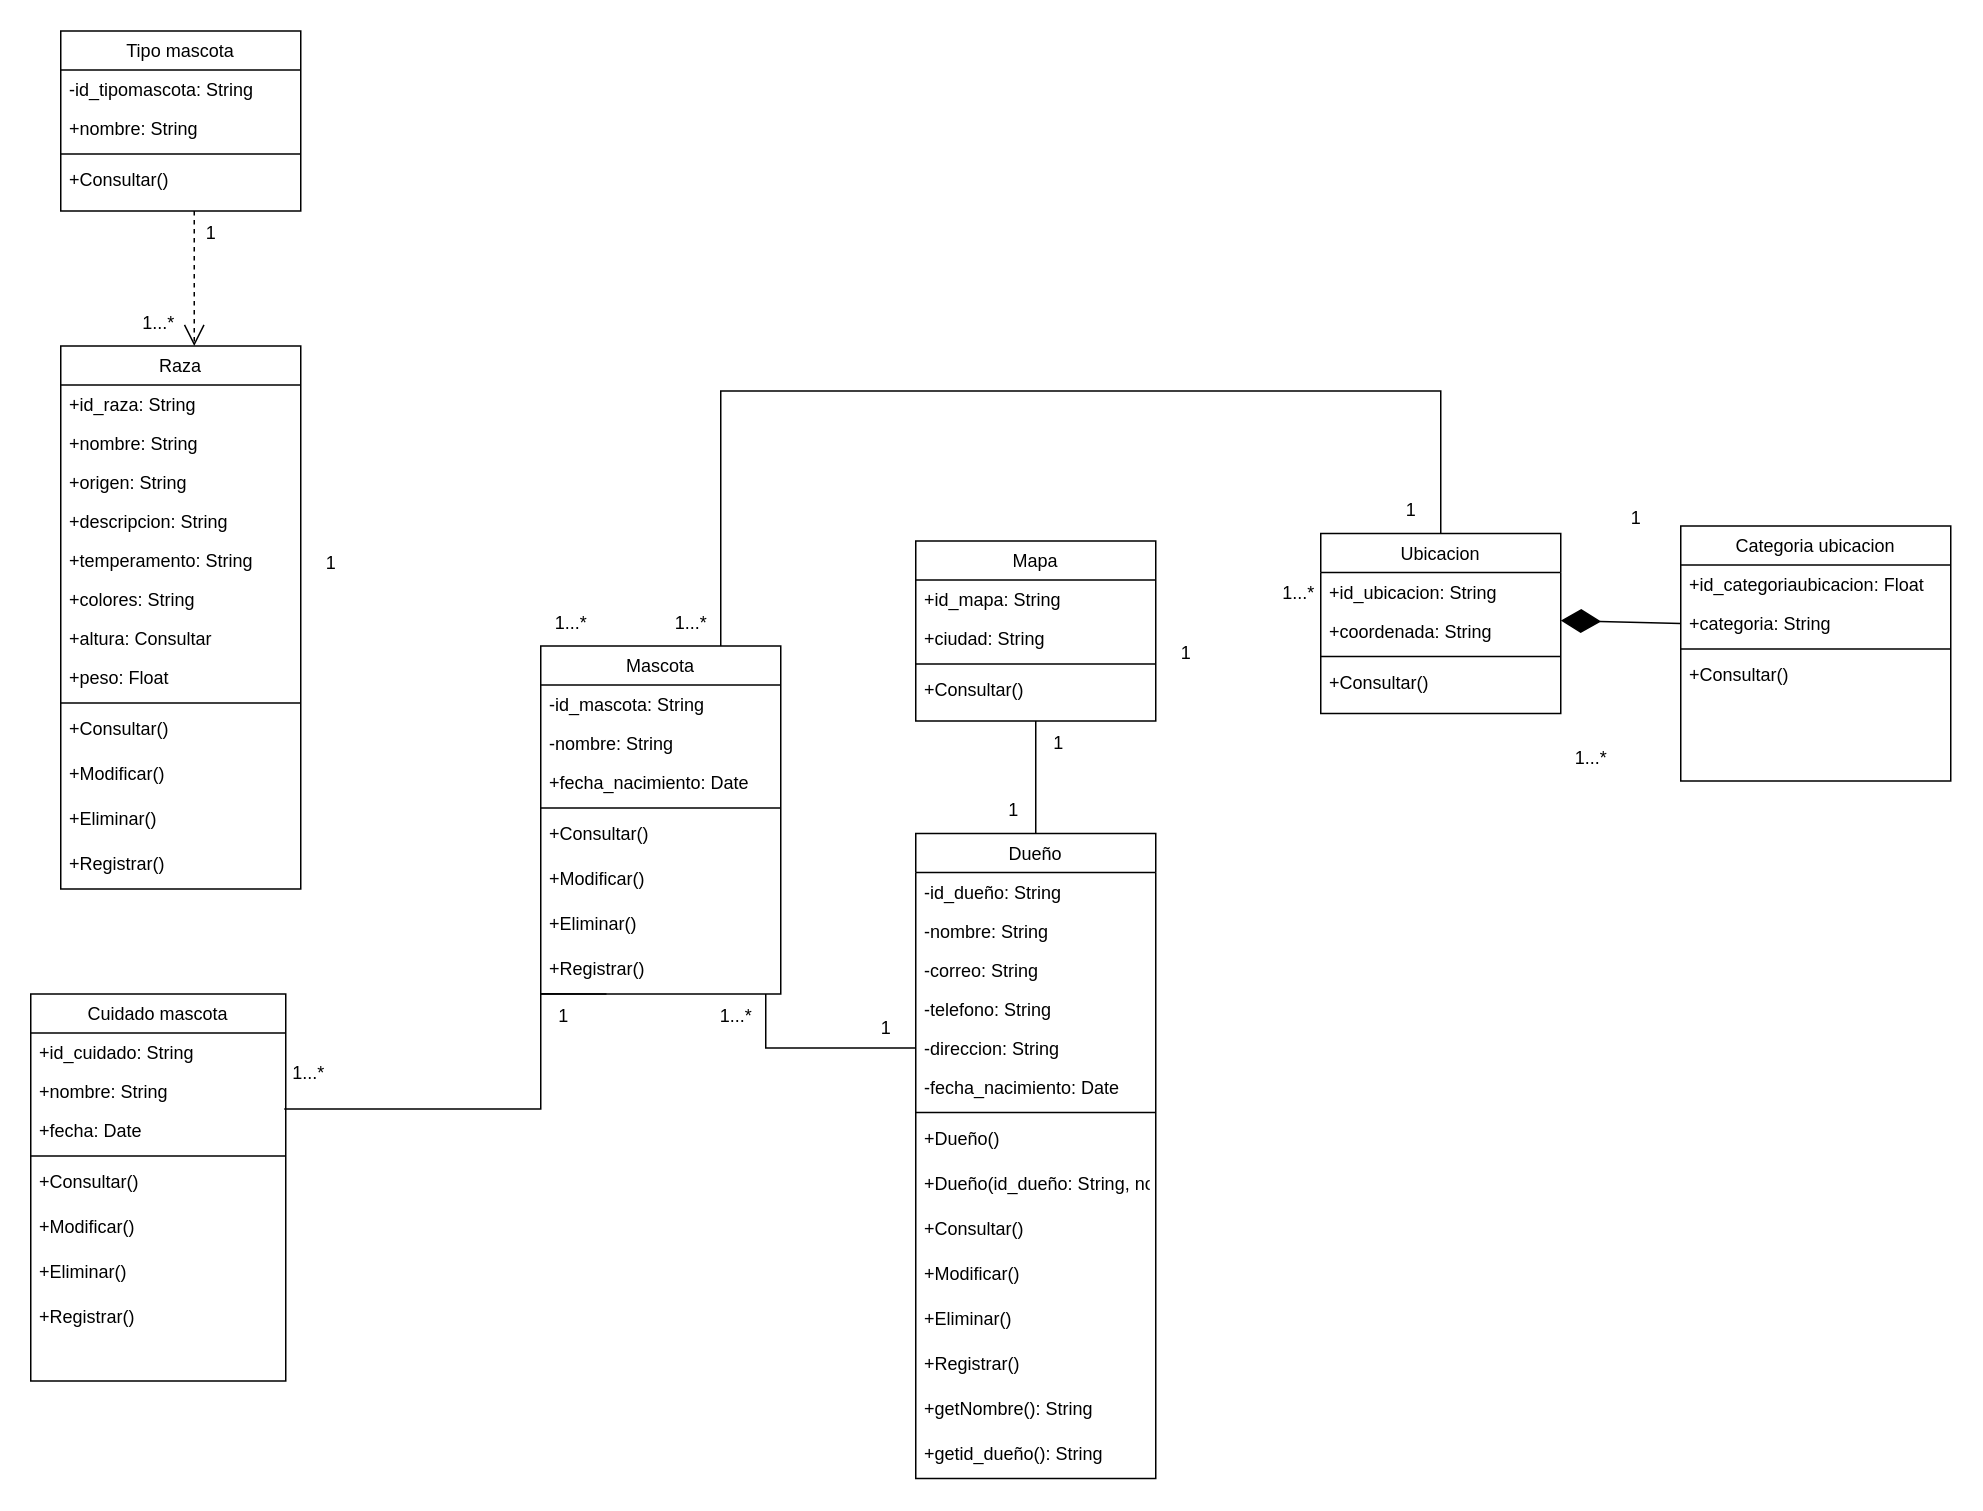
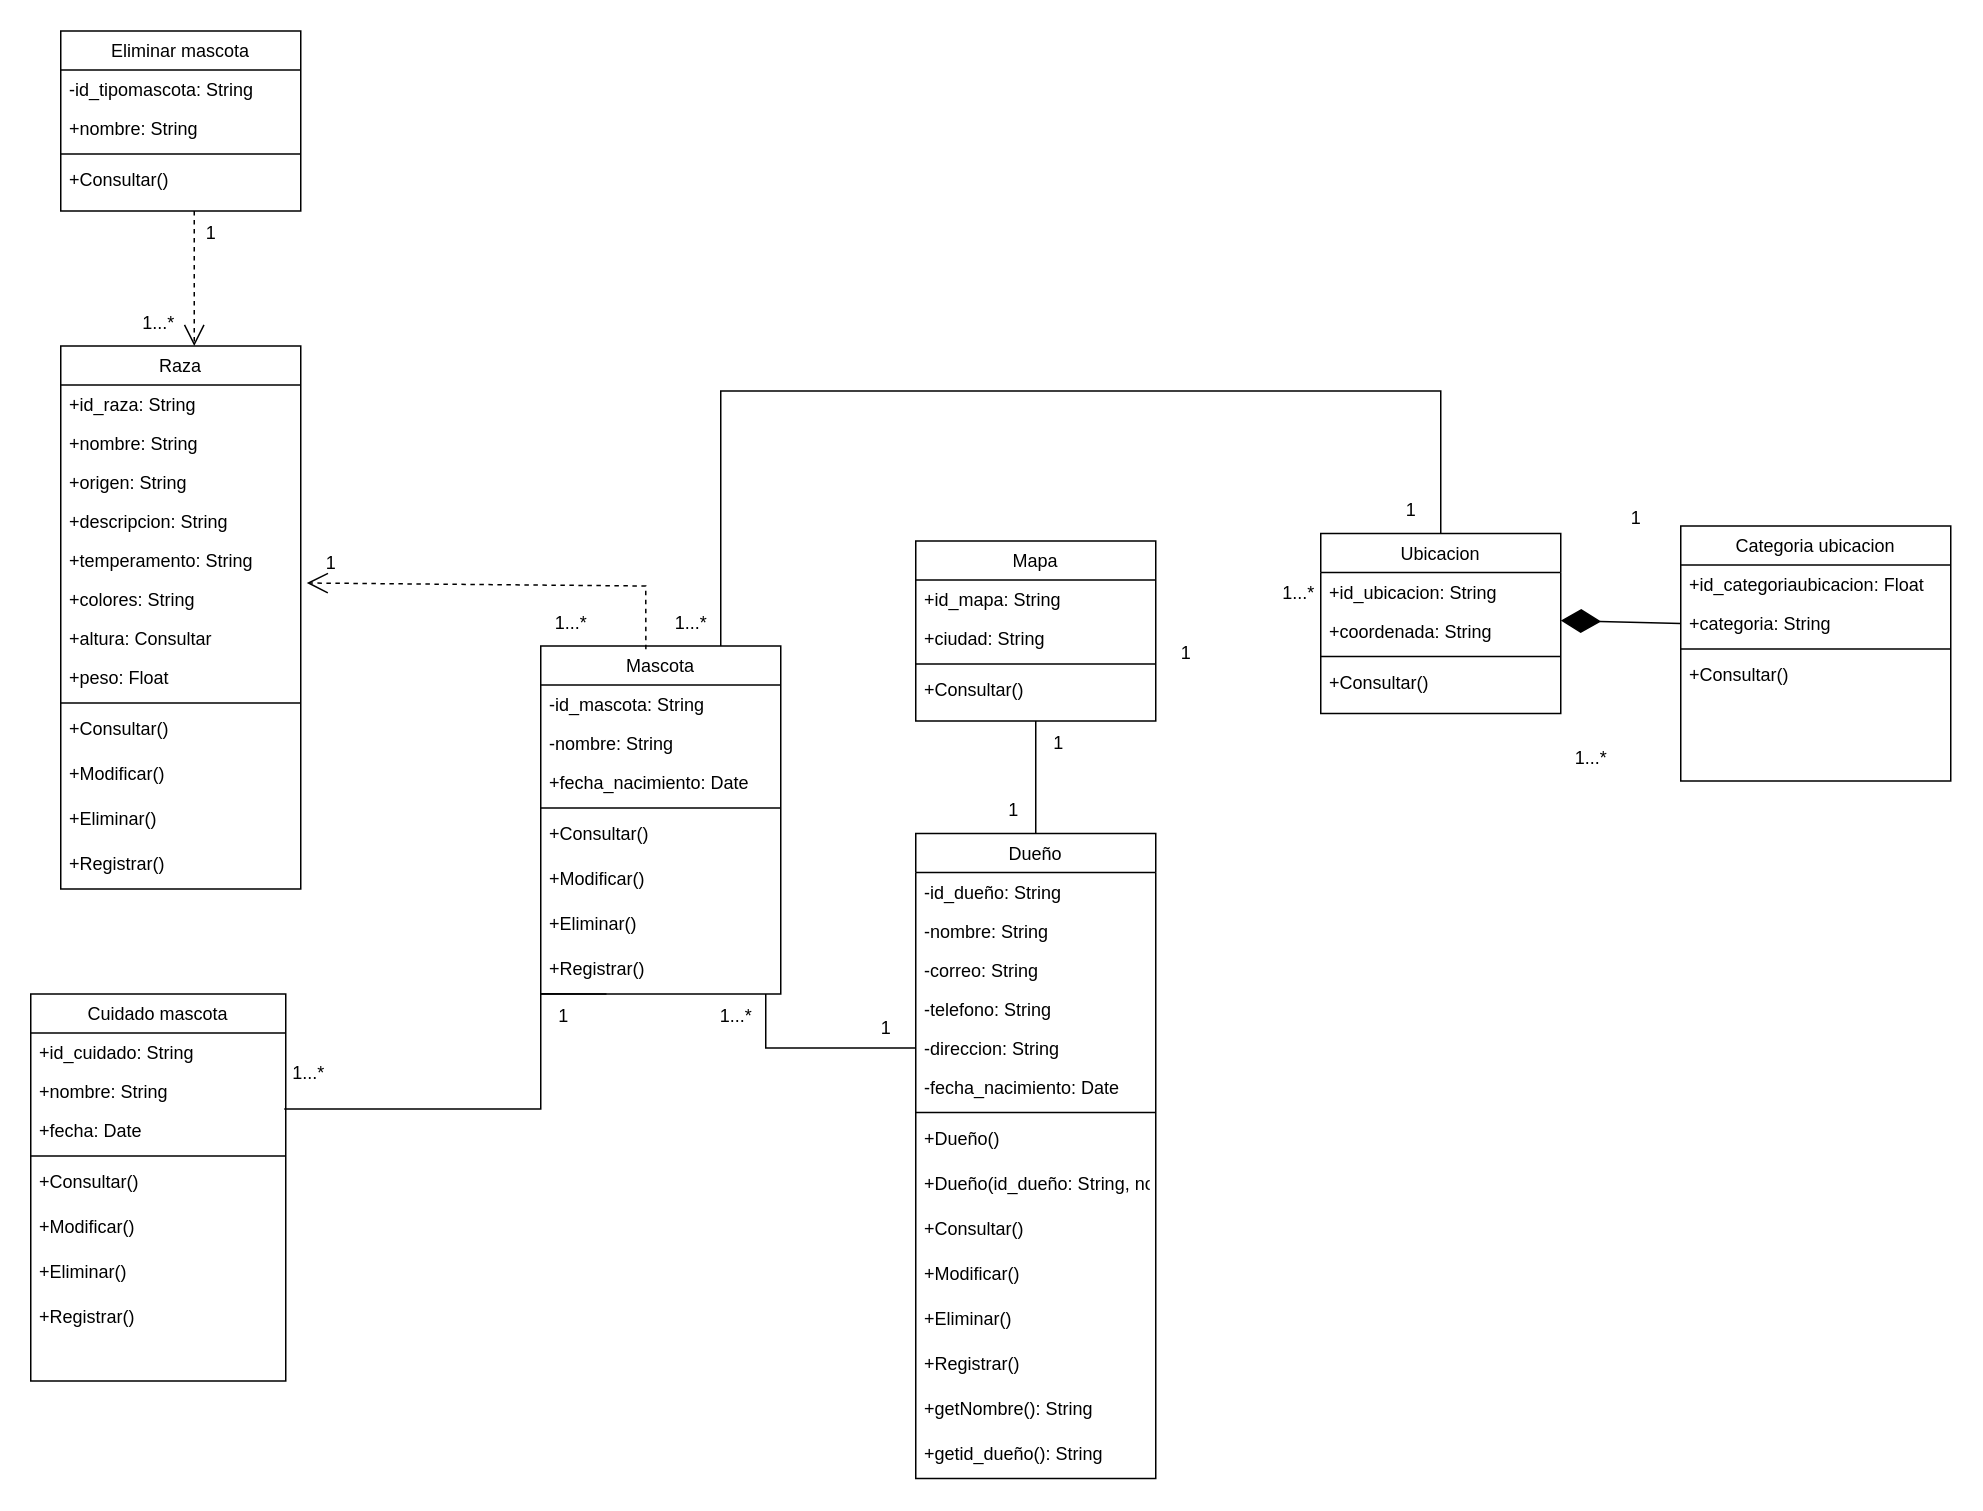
node "Tipo mascota": label "Tipo mascota" -> "Eliminar mascota"
edge "Mascota" -> "+colores: String": added
